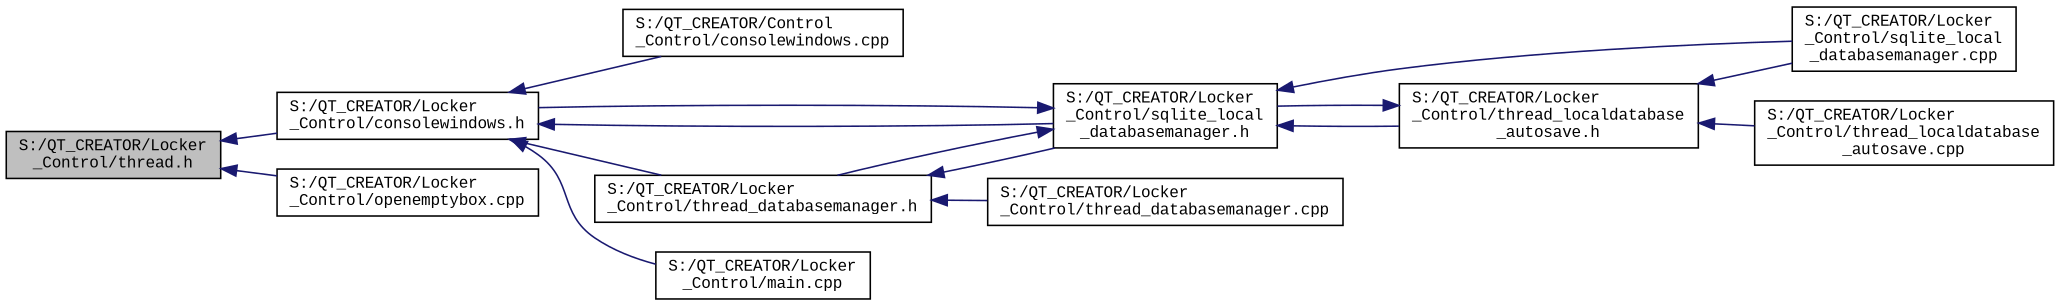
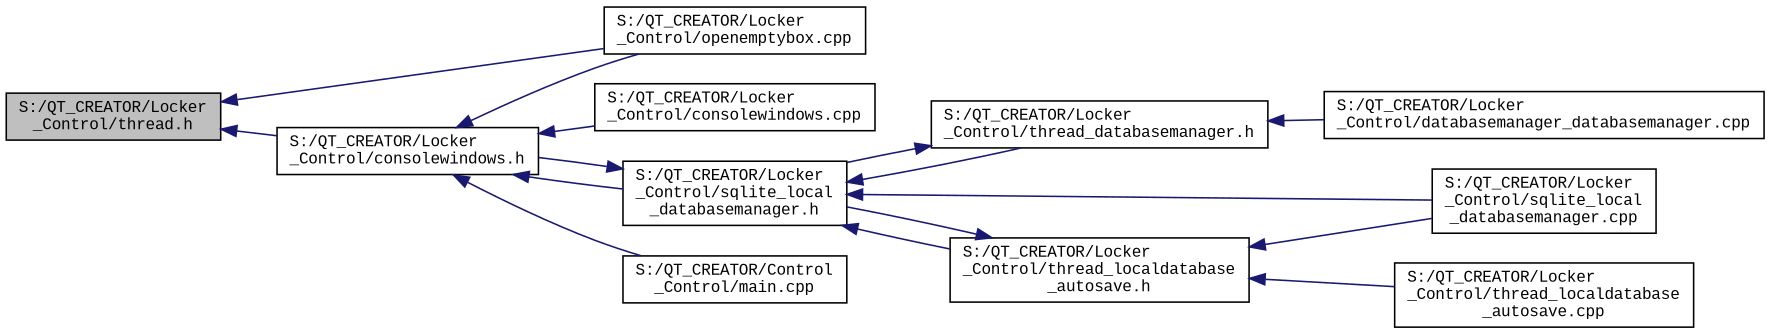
node "S:/QT_CREATOR/Control _Control/consolewindows.cpp": label "S:/QT_CREATOR/Control _Control/consolewindows.cpp" -> "S:/QT_CREATOR/Locker _Control/consolewindows.cpp"
edge "S:/QT_CREATOR/Locker _Control/thread_databasemanager.h" -> "S:/QT_CREATOR/Locker _Control/consolewindows.h": now "S:/QT_CREATOR/Locker _Control/openemptybox.cpp" -> "S:/QT_CREATOR/Locker _Control/consolewindows.h"
node "S:/QT_CREATOR/Locker _Control/thread_databasemanager.cpp": label "S:/QT_CREATOR/Locker _Control/thread_databasemanager.cpp" -> "S:/QT_CREATOR/Locker _Control/databasemanager_databasemanager.cpp"
node "S:/QT_CREATOR/Locker _Control/main.cpp": label "S:/QT_CREATOR/Locker _Control/main.cpp" -> "S:/QT_CREATOR/Control _Control/main.cpp"
